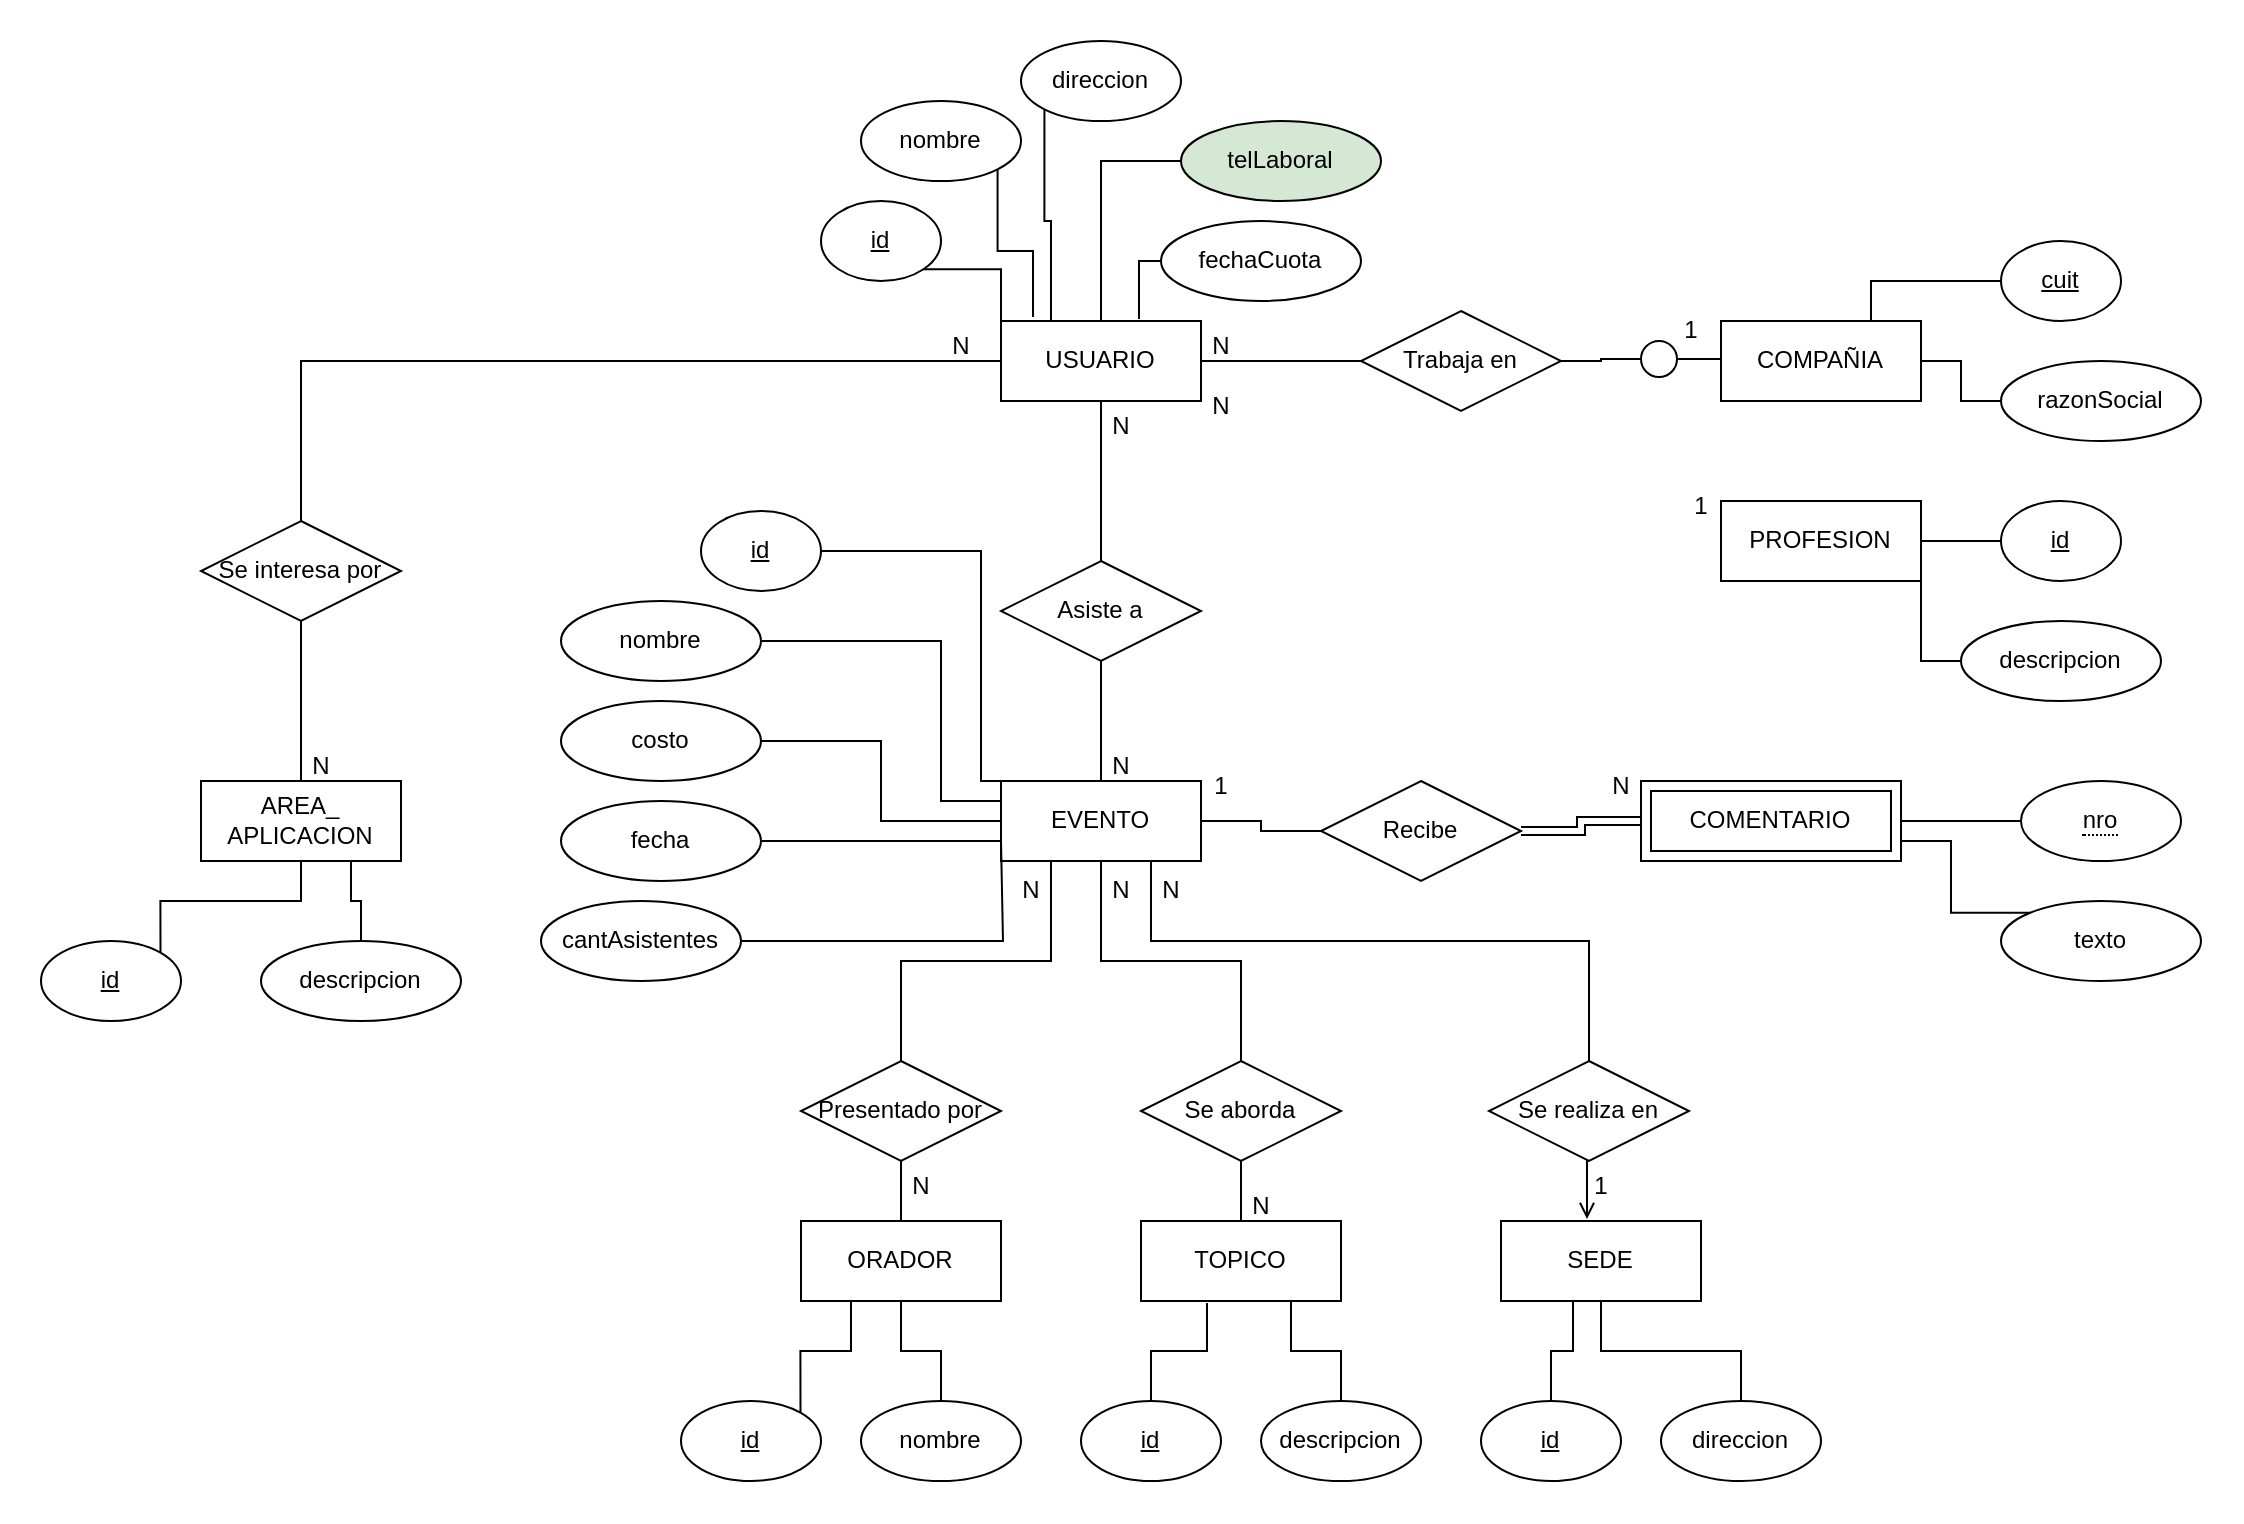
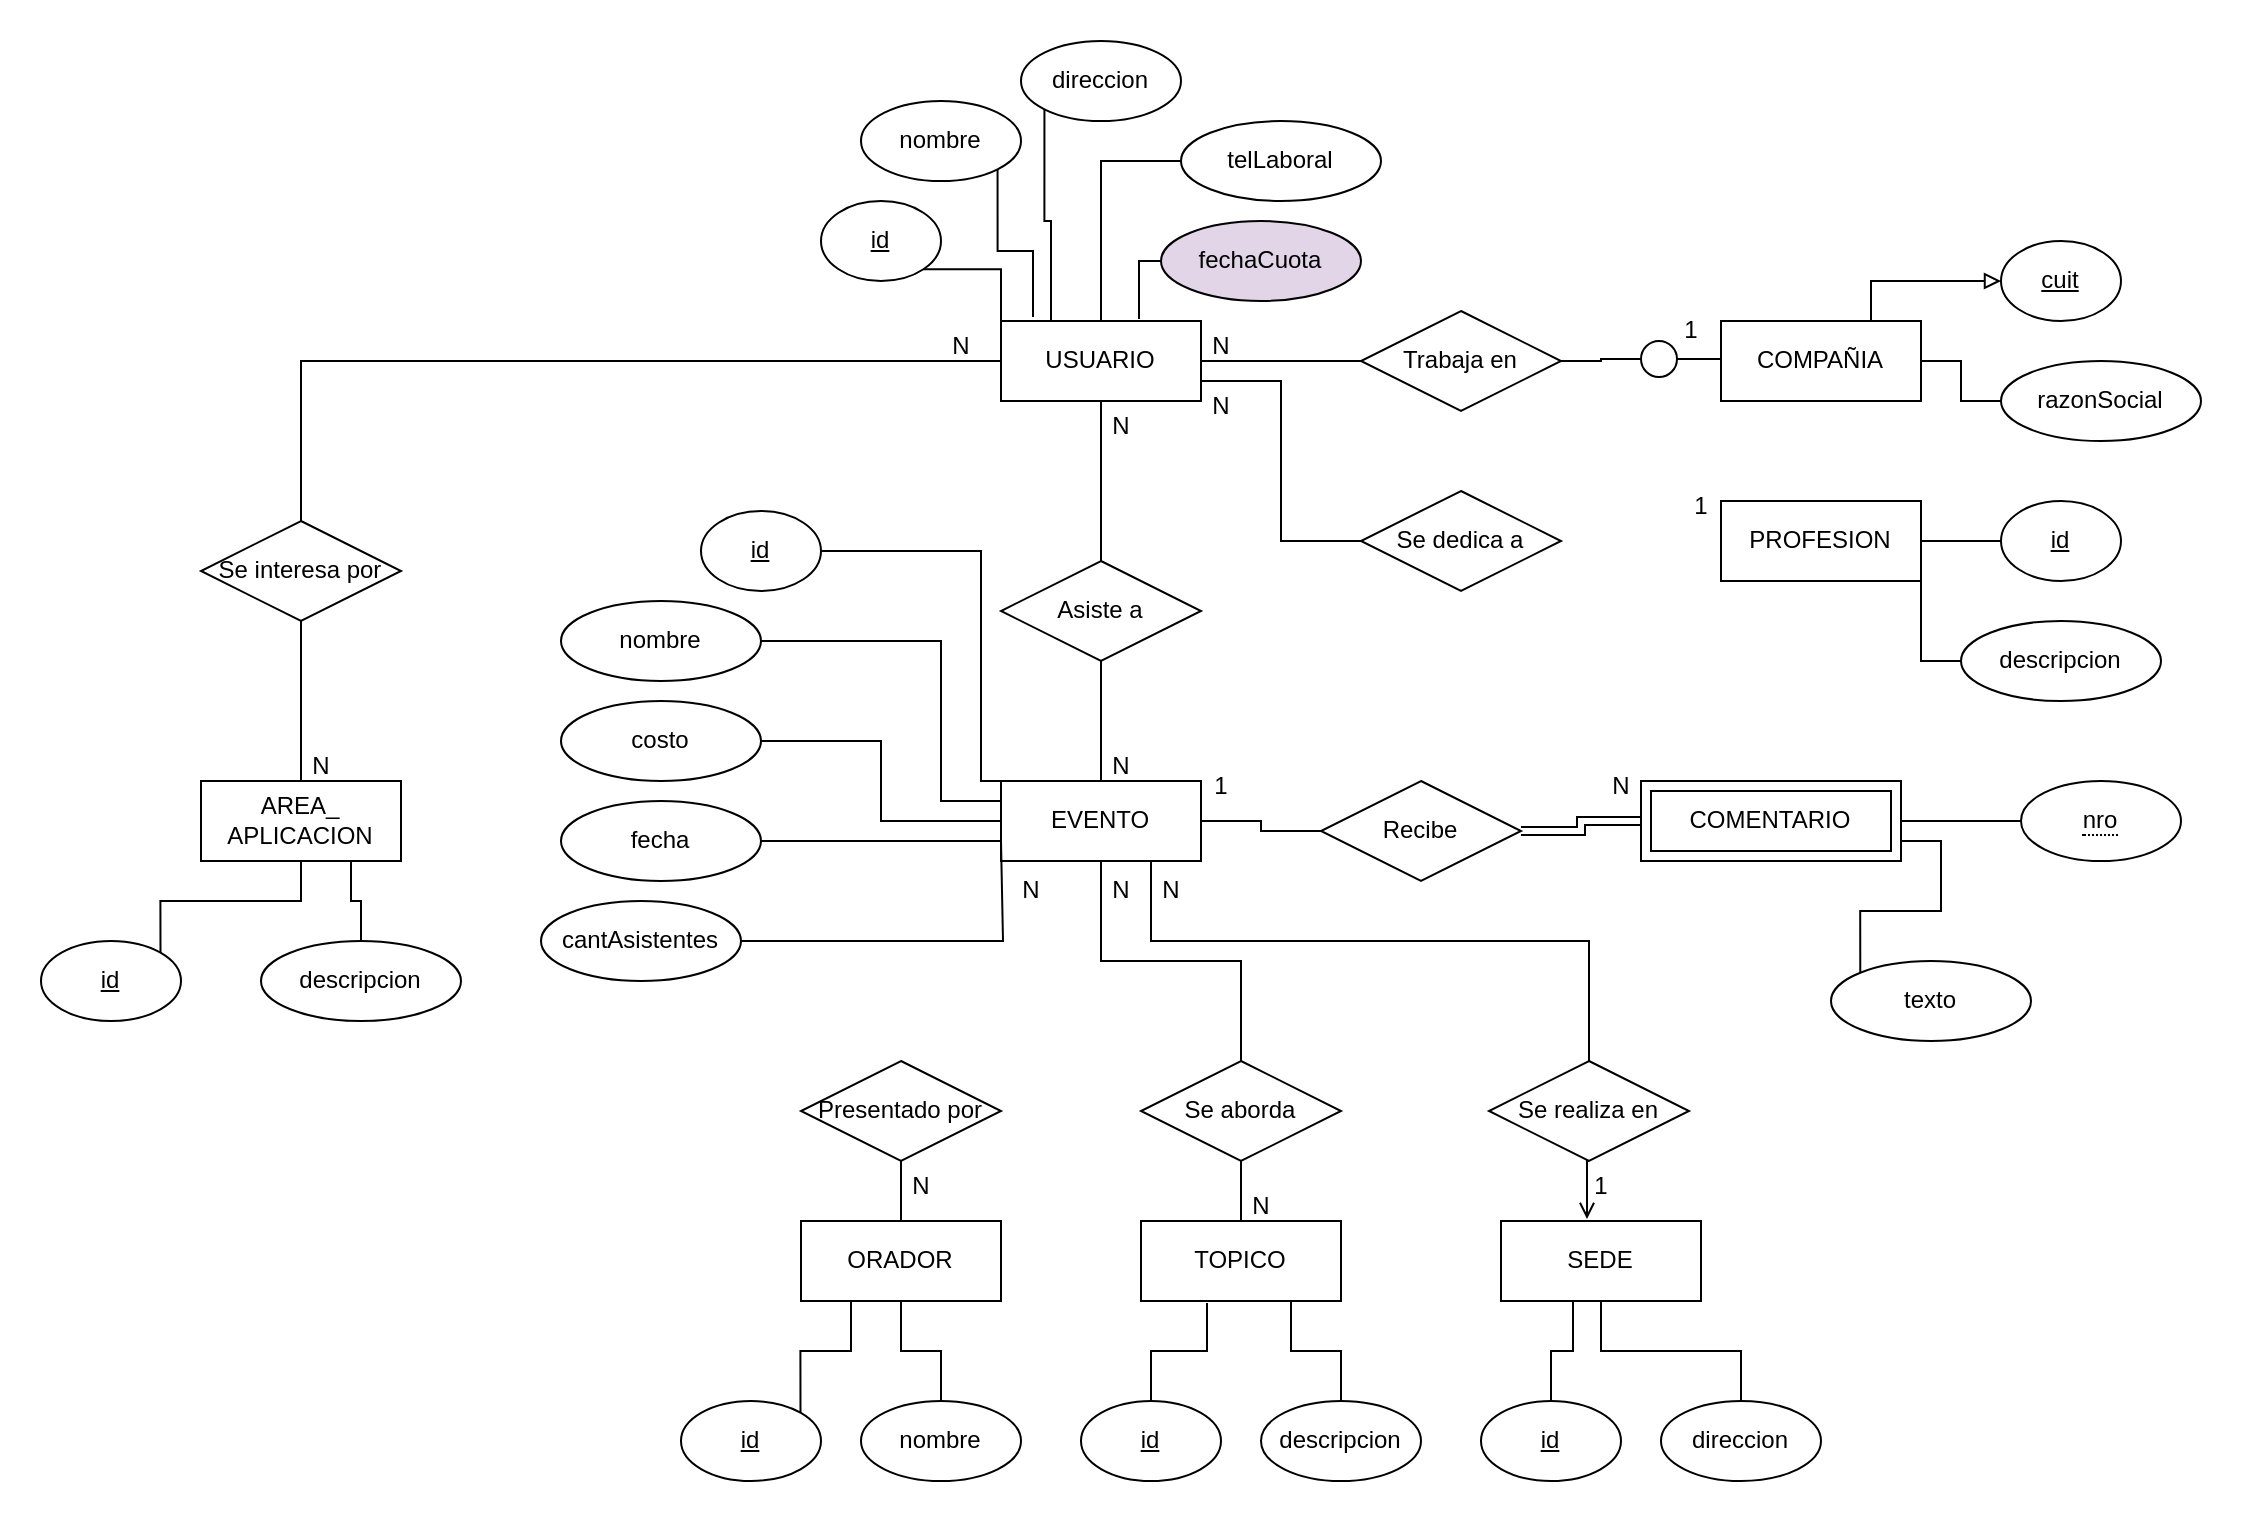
node "telLaboral": fillcolor #d5e8d4 -> #ffffff
node "fechaCuota": fillcolor #ffffff -> #e1d5e7
edge "cuit" -- "COMPAÑIA": arrowhead none -> block
edge "USUARIO" -- "Se dedica a": added
node "Se dedica a": added
node "texto": moved (2101, 941) -> (1931, 1001)
edge "EVENTO" -- "Presentado por": removed
